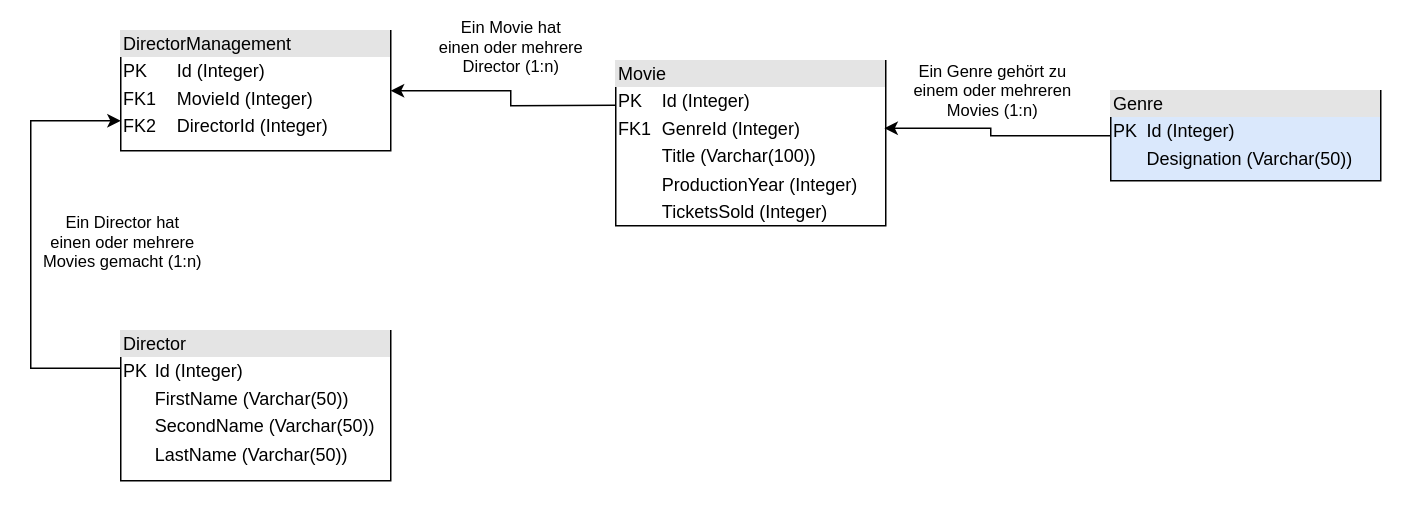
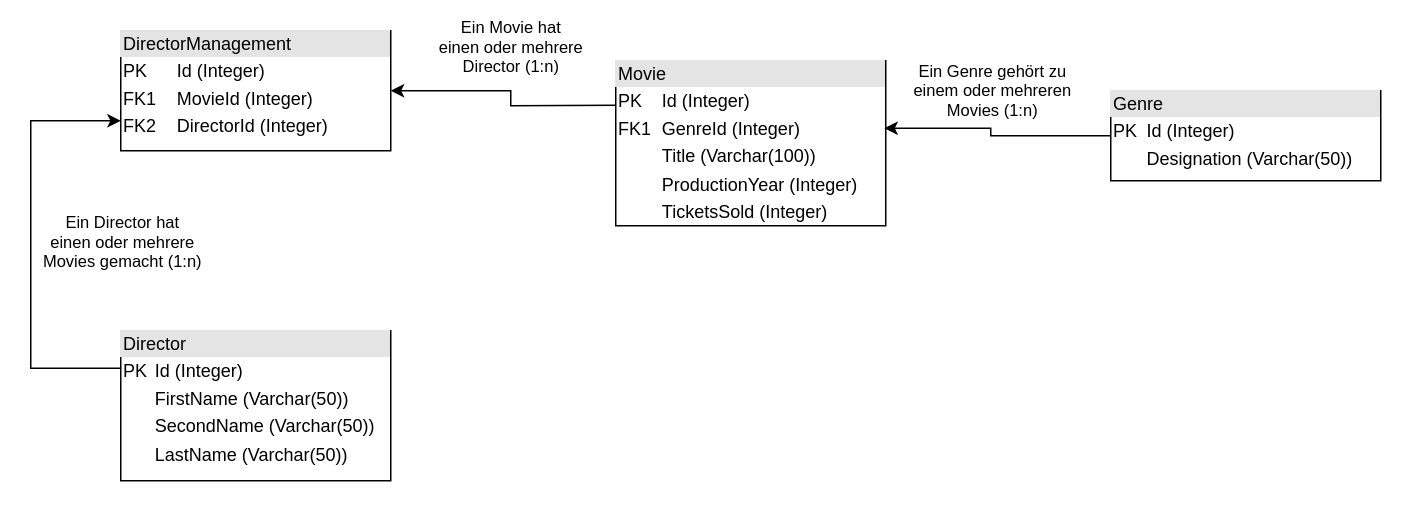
node "Genre PK Id (Integer) Designation (Varchar(50))": fillcolor #dae8fc -> #ffffff
